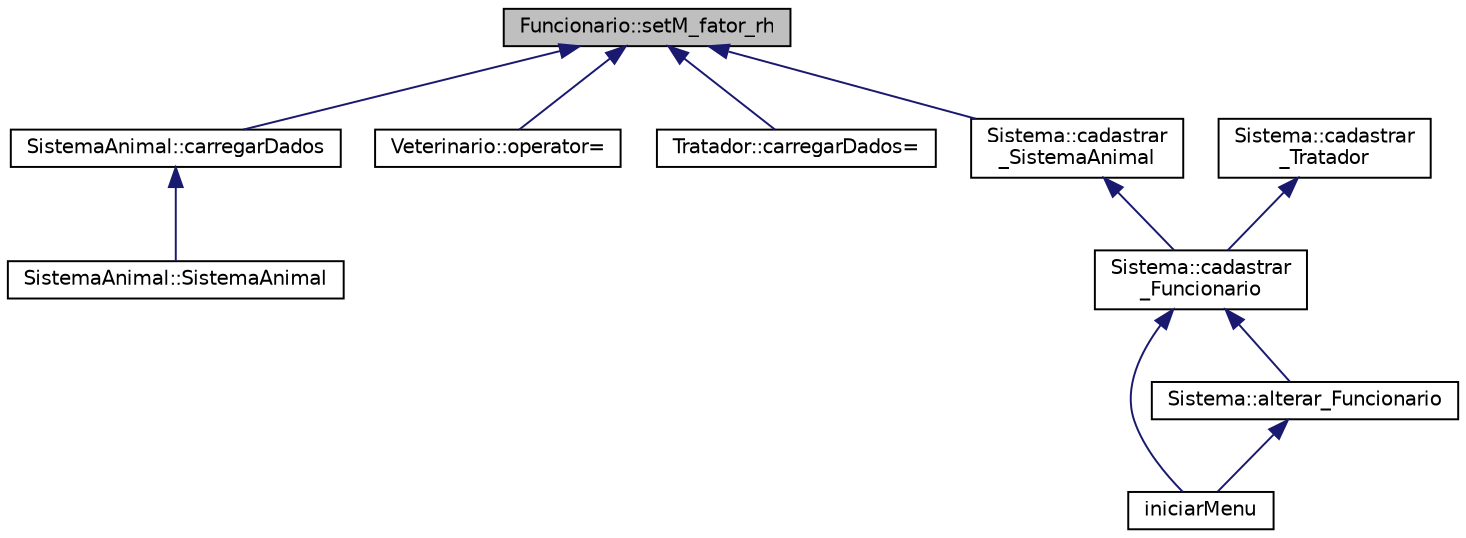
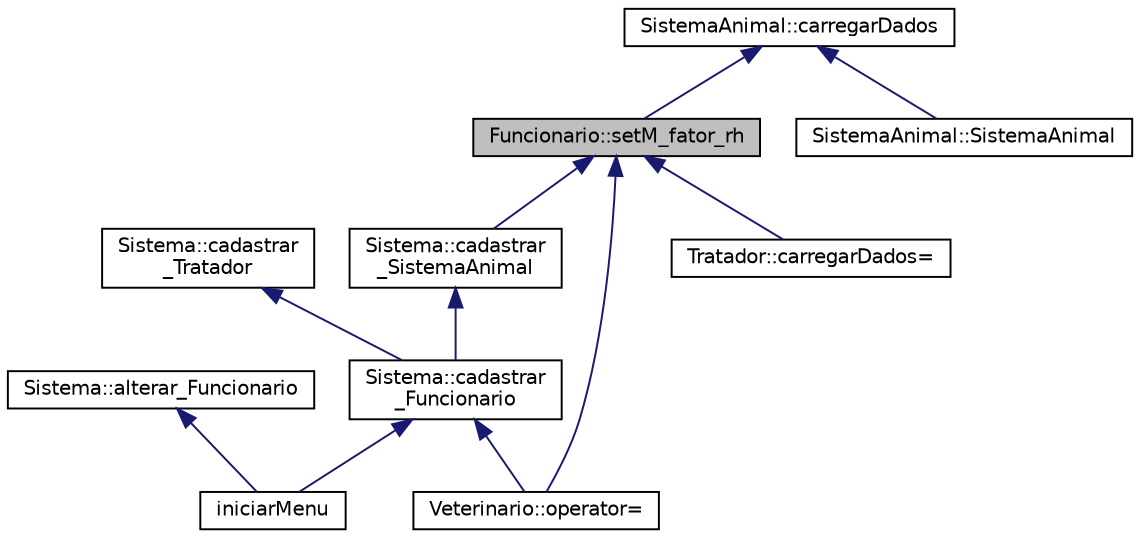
edge "SistemaAnimal::carregarDados" -> "Funcionario::setM_fator_rh": reversed
edge "Sistema::alterar_Funcionario" -> "Sistema::cadastrar _Funcionario": now "Veterinario::operator=" -> "Sistema::cadastrar _Funcionario"
